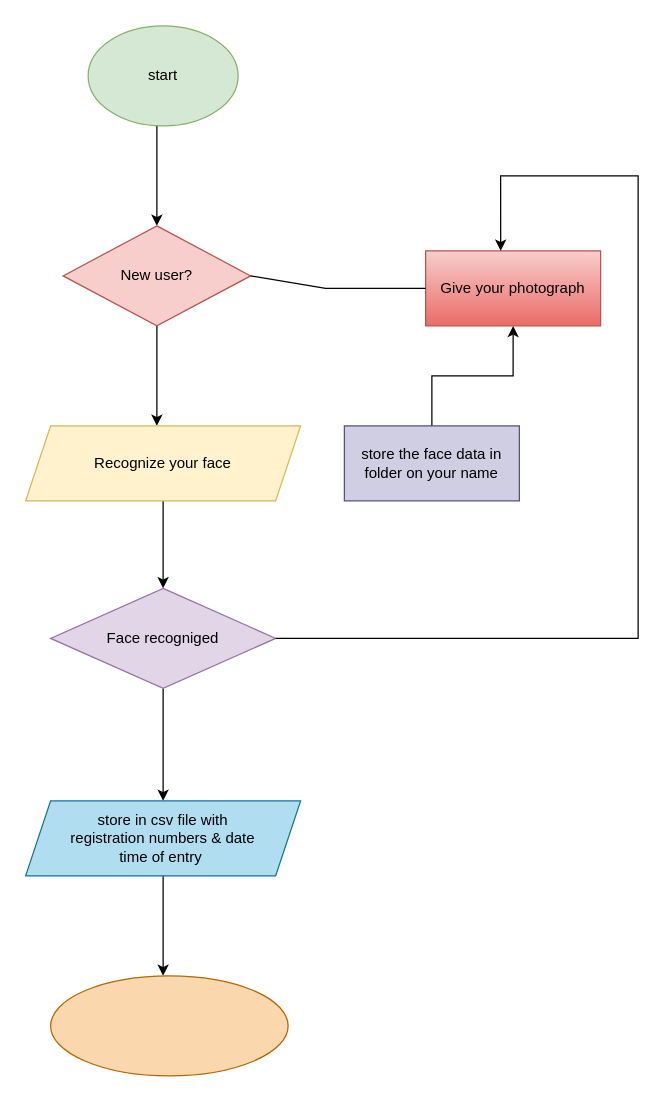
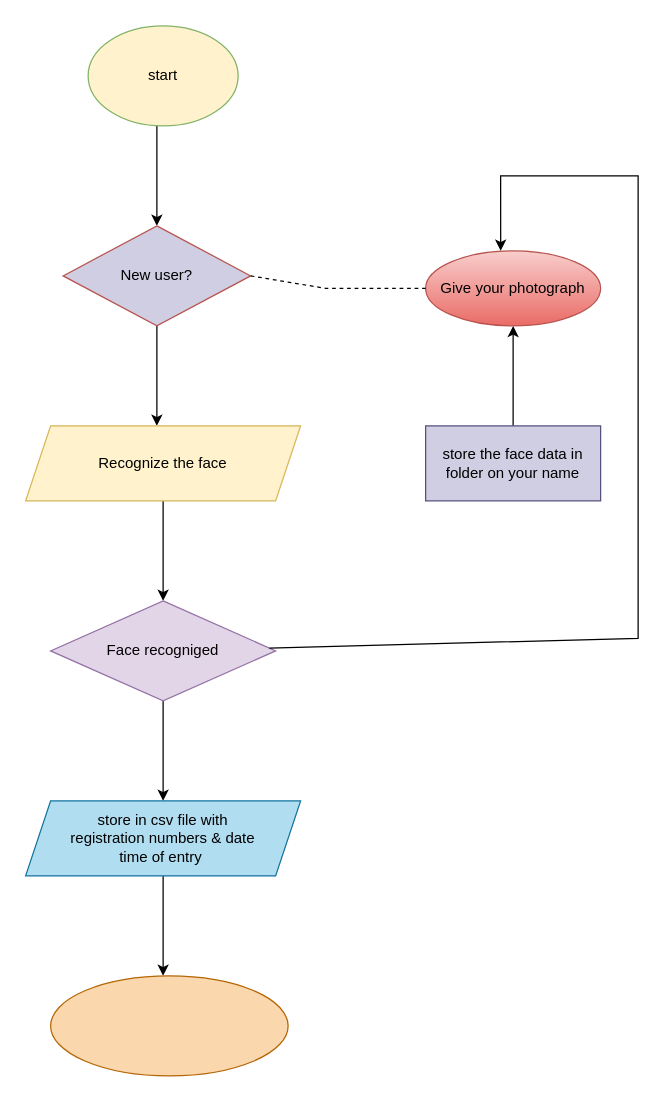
node "start": fillcolor #d5e8d4 -> #fff2cc
node "New user?": fillcolor #f8cecc -> #d0cee2
edge "New user?" -- "Give your photograph": style solid -> dashed
node "Give your photograph": shape rectangle -> ellipse
node "Recognize your face": label "Recognize your face" -> "Recognize the face"
node "store the face data in folder on your name": moved (432, 463) -> (513, 463)
node "Face recogniged": moved (163, 638) -> (163, 651)
